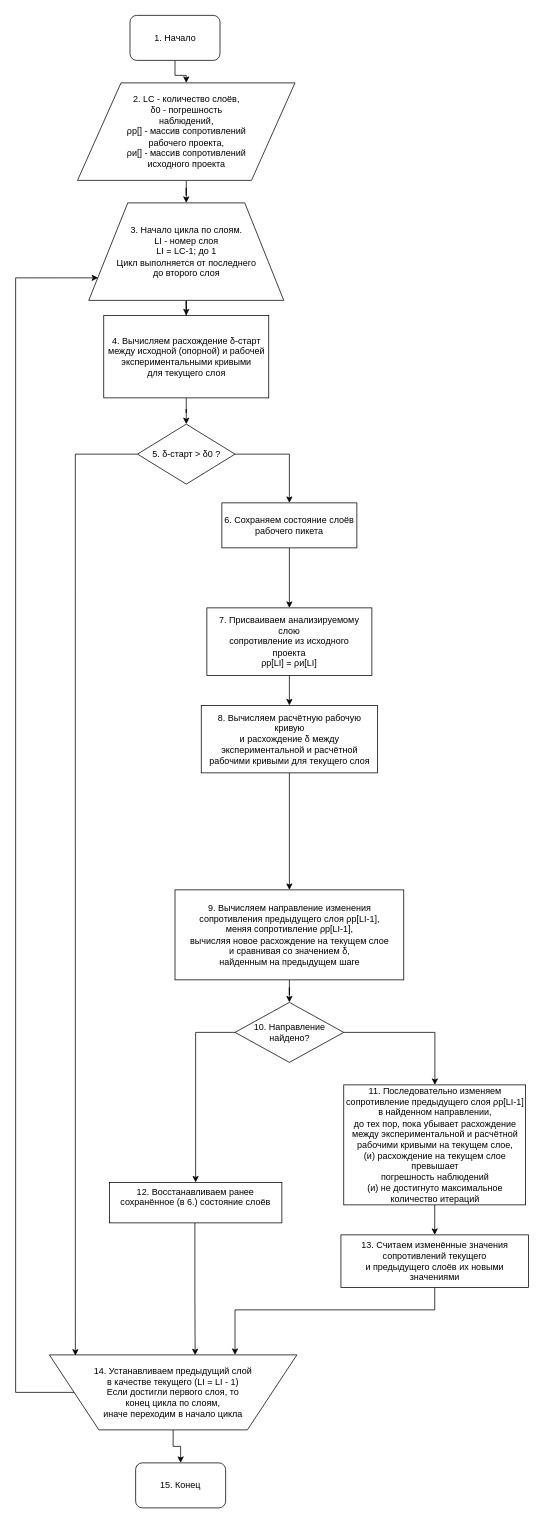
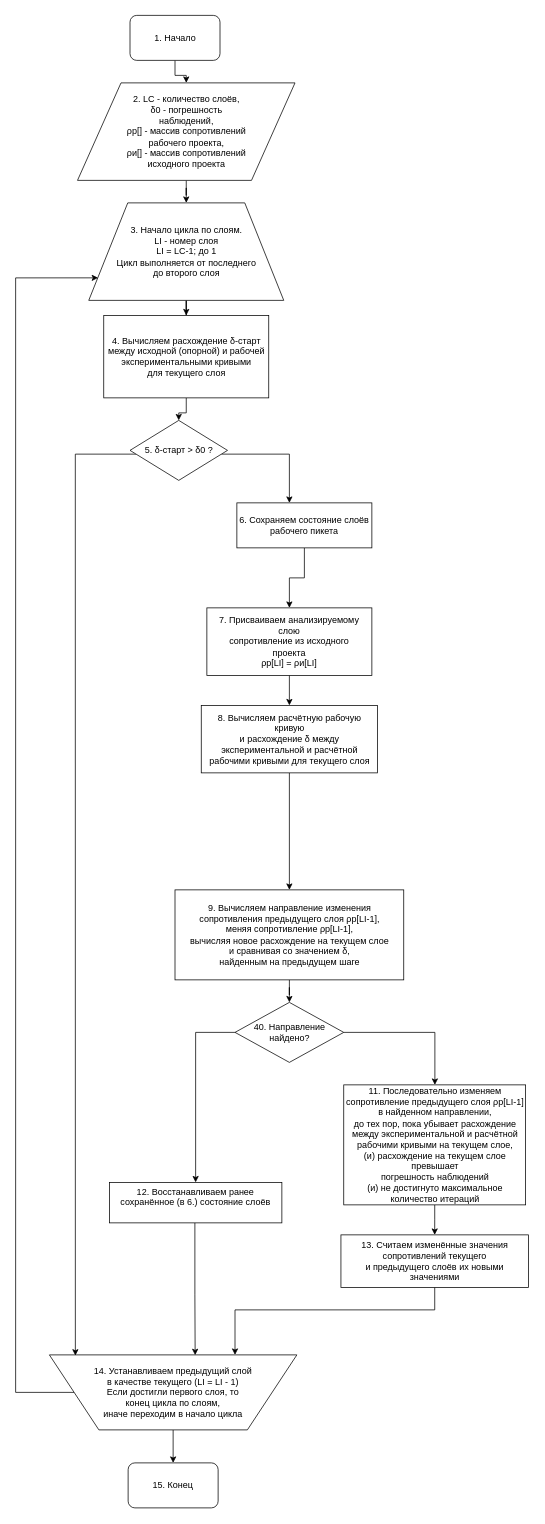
node "5. δ-старт > δ0 ?": moved (186, 454) -> (179, 450)
node "6. Сохраняем состояние слоёв рабочего пикета": moved (289, 525) -> (304, 525)
node "10. Направление найдено?": label "10. Направление найдено?" -> "40. Направление найдено?"
node "15. Конец": moved (180, 1485) -> (173, 1485)
